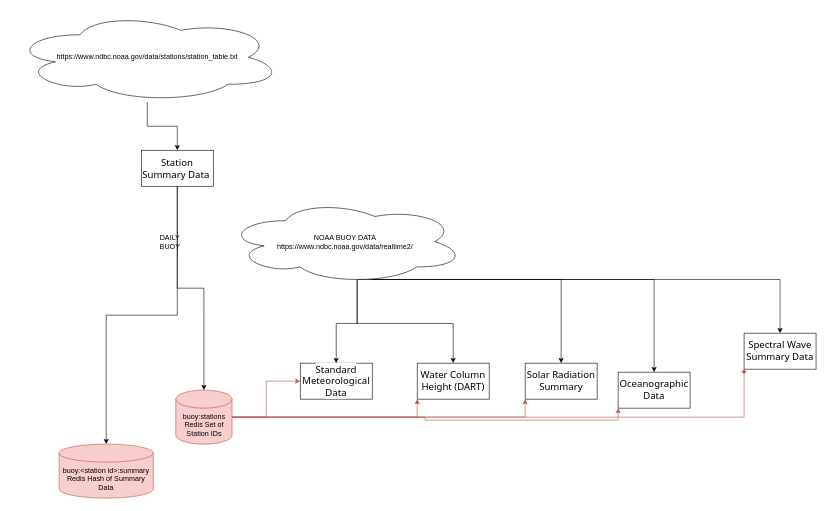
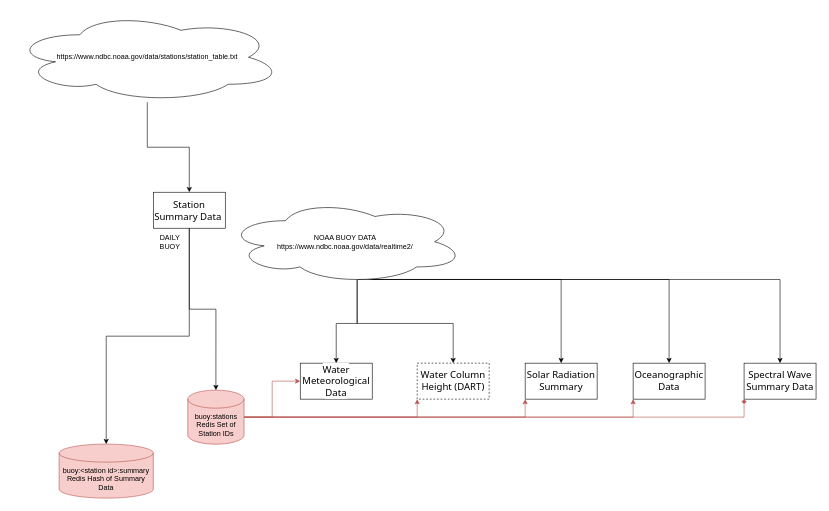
node "Station Summary Data": moved (177, 168) -> (189, 210)
node "Spectral Wave Summary Data": moved (780, 351) -> (780, 381)
node "Standard Meteorological Data": label "Standard Meteorological Data" -> "Water Meteorological Data"
node "Water Column Height (DART)": style solid -> dashed
node "Oceanographic Data": moved (654, 390) -> (669, 381)
node "buoy:stations Redis Set of Station IDs": moved (204, 417) -> (216, 417)
